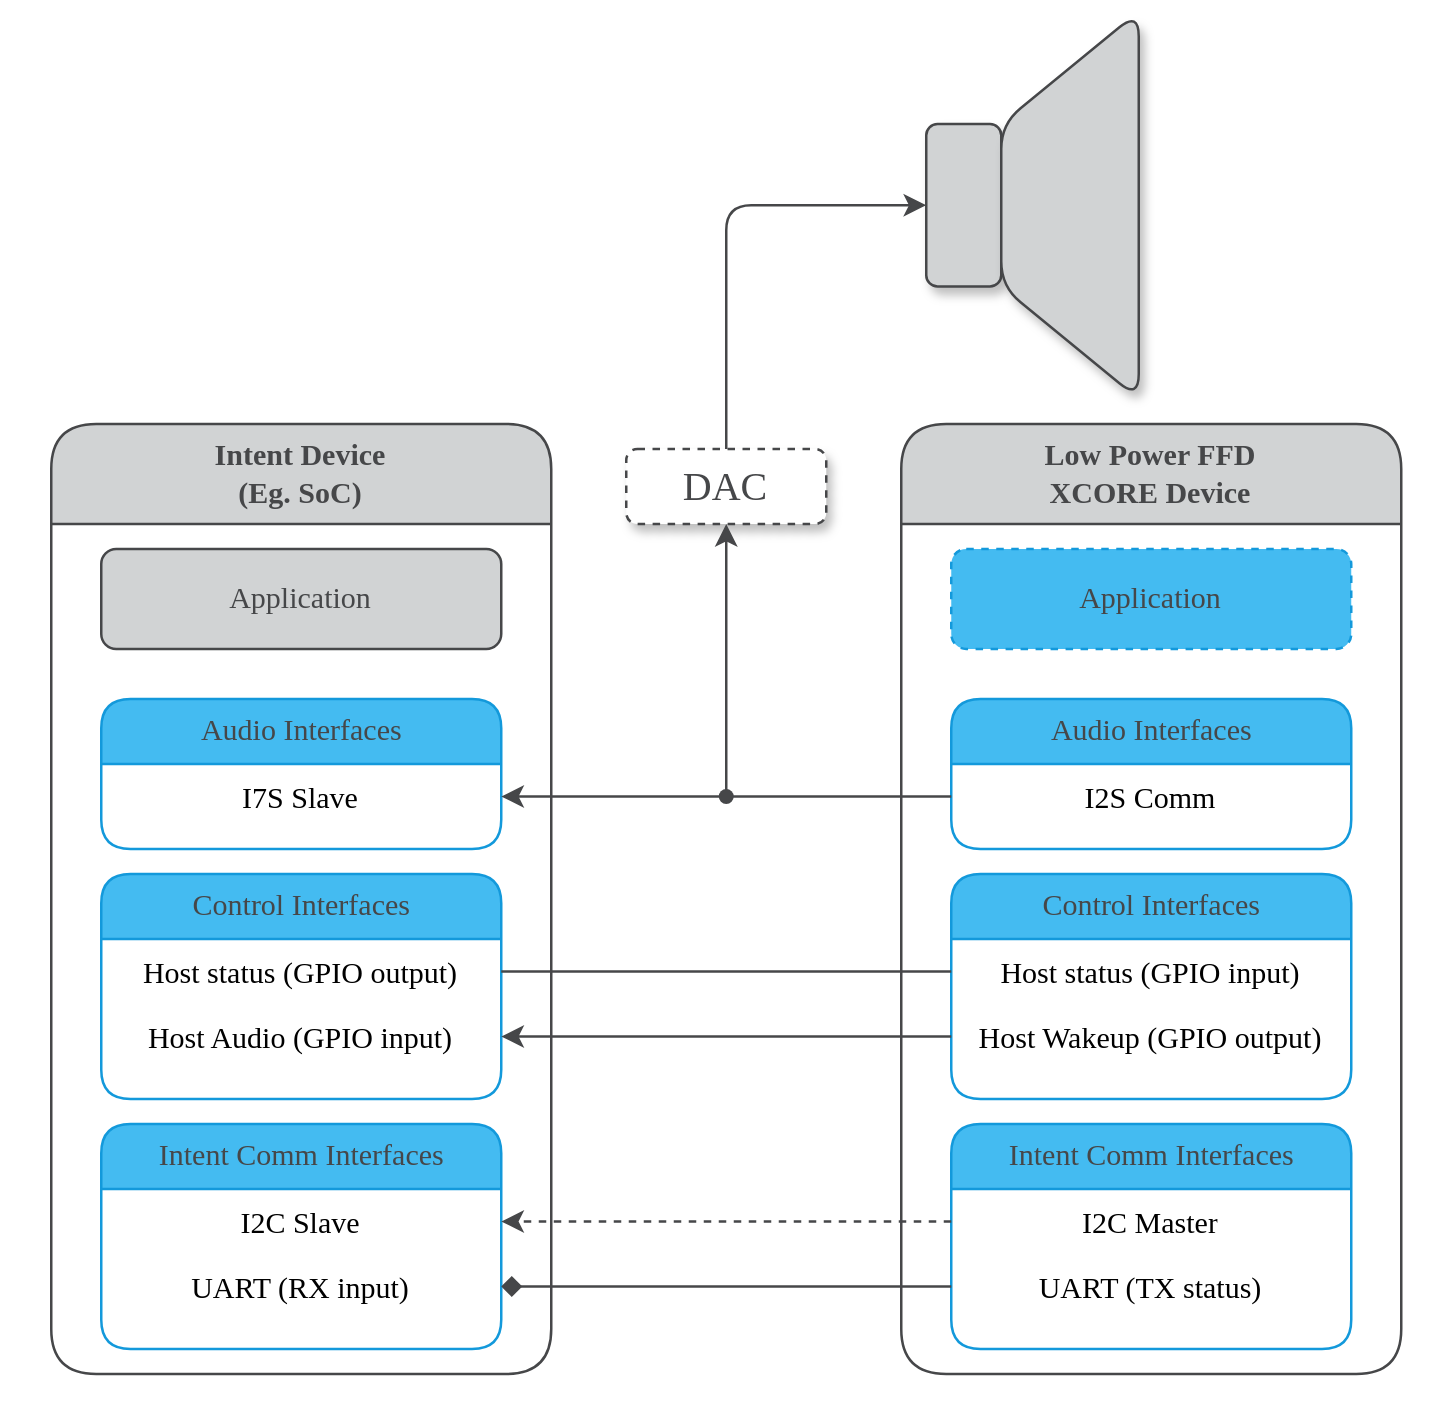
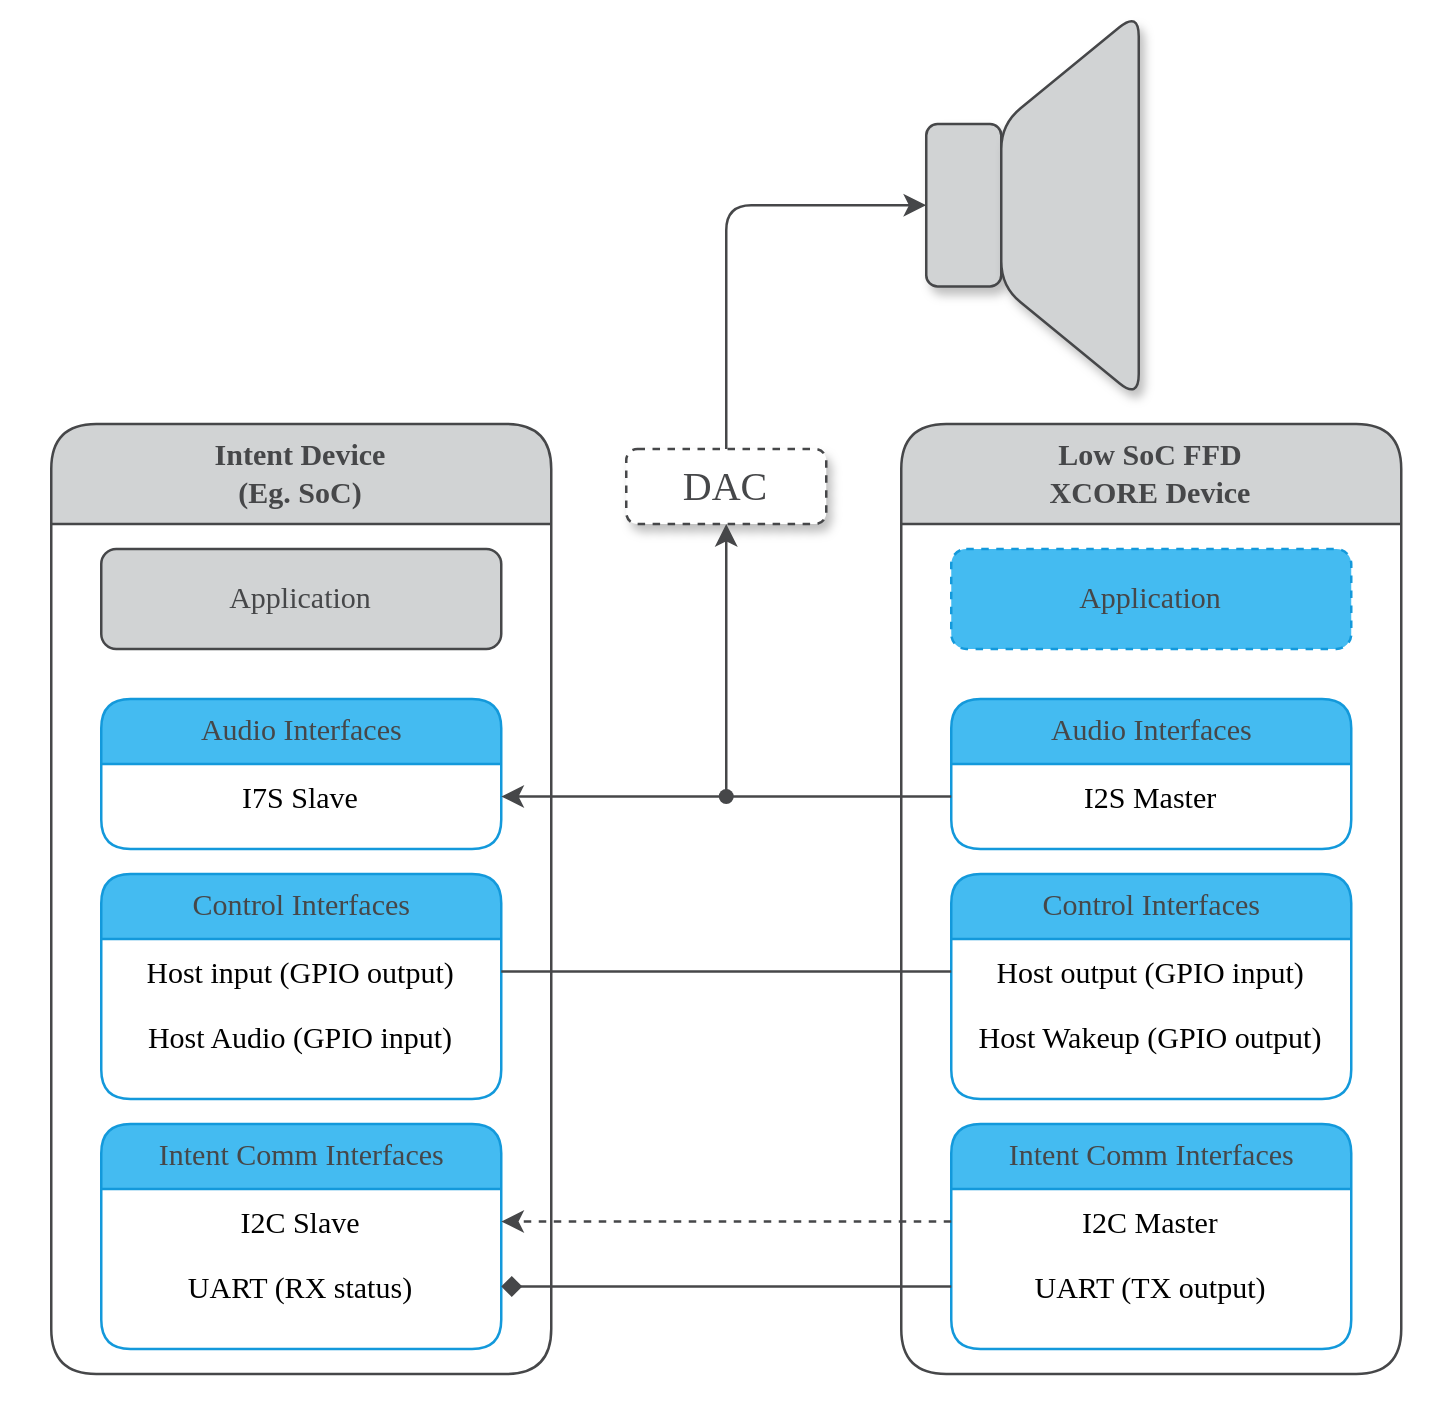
node "Low Power FFD XCORE Device": label "Low Power FFD XCORE Device" -> "Low SoC FFD XCORE Device"
node "I2S Comm": label "I2S Comm" -> "I2S Master"
node "Host status (GPIO input)": label "Host status (GPIO input)" -> "Host output (GPIO input)"
node "Host status (GPIO output)": label "Host status (GPIO output)" -> "Host input (GPIO output)"
edge "Host Wakeup (GPIO output)" -> "Host Audio (GPIO input)": removed
node "UART (RX input)": label "UART (RX input)" -> "UART (RX status)"
node "UART (TX status)": label "UART (TX status)" -> "UART (TX output)"
